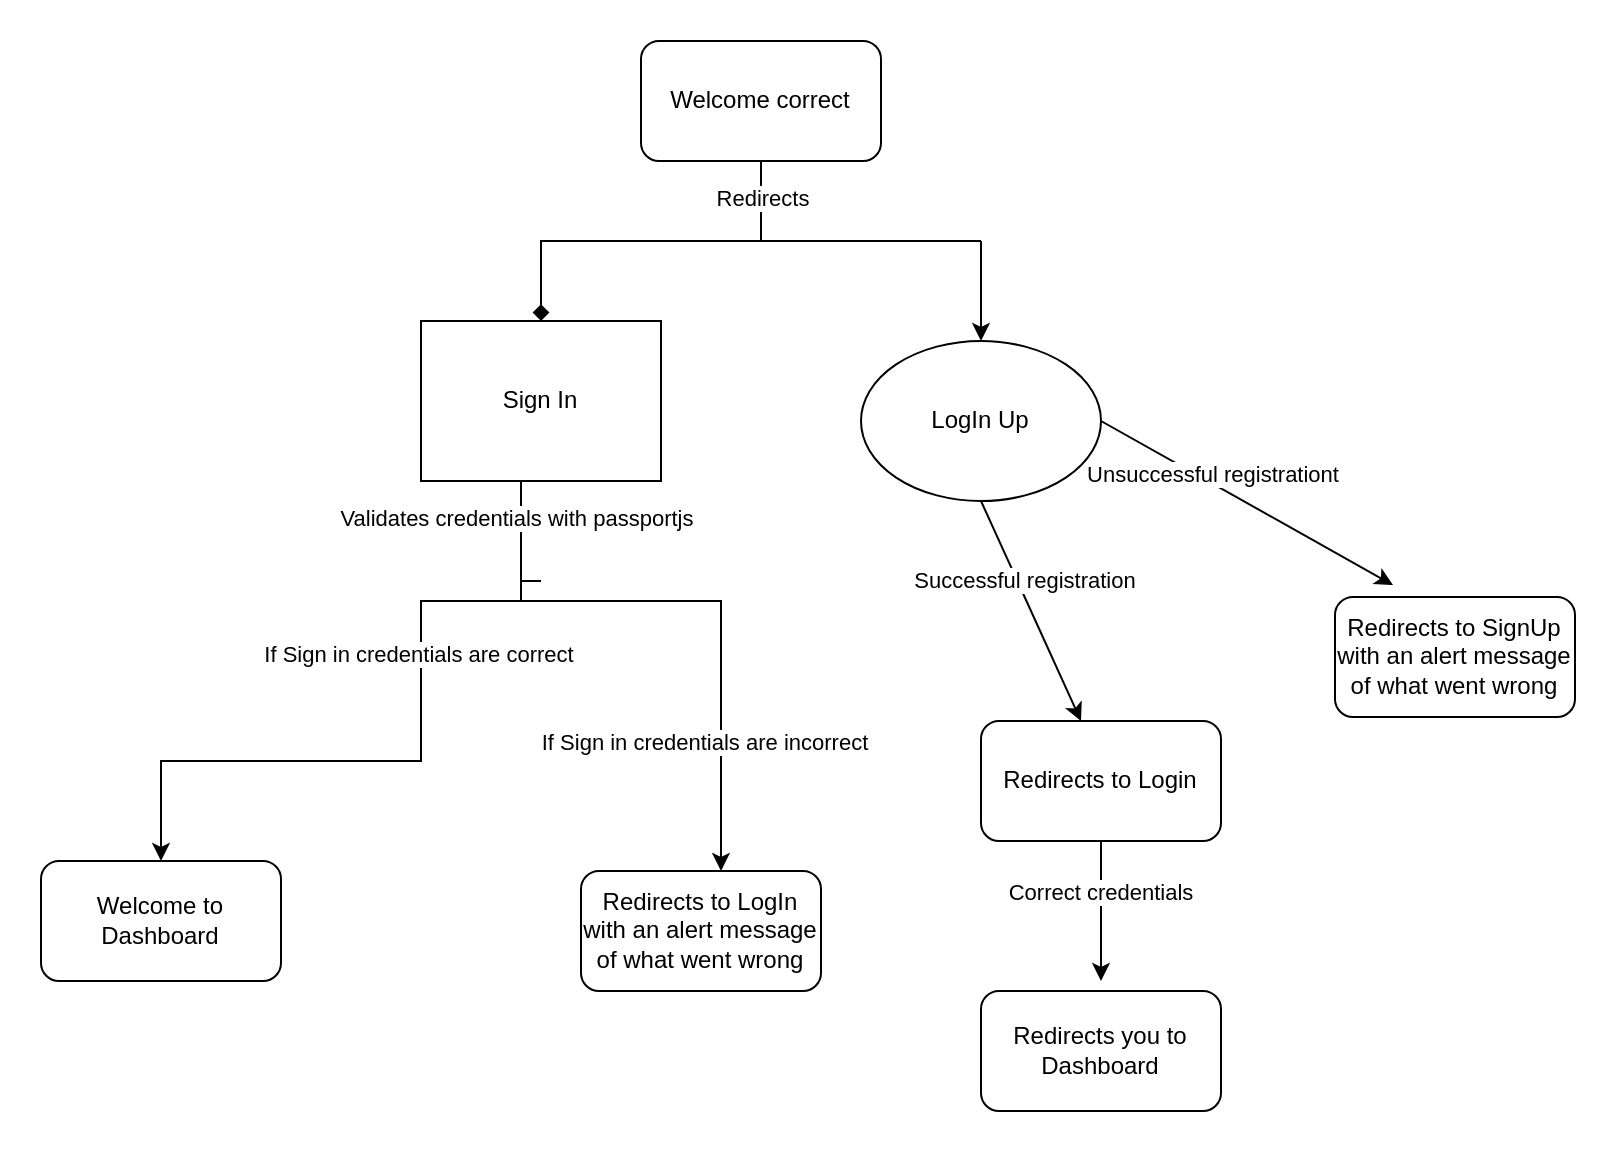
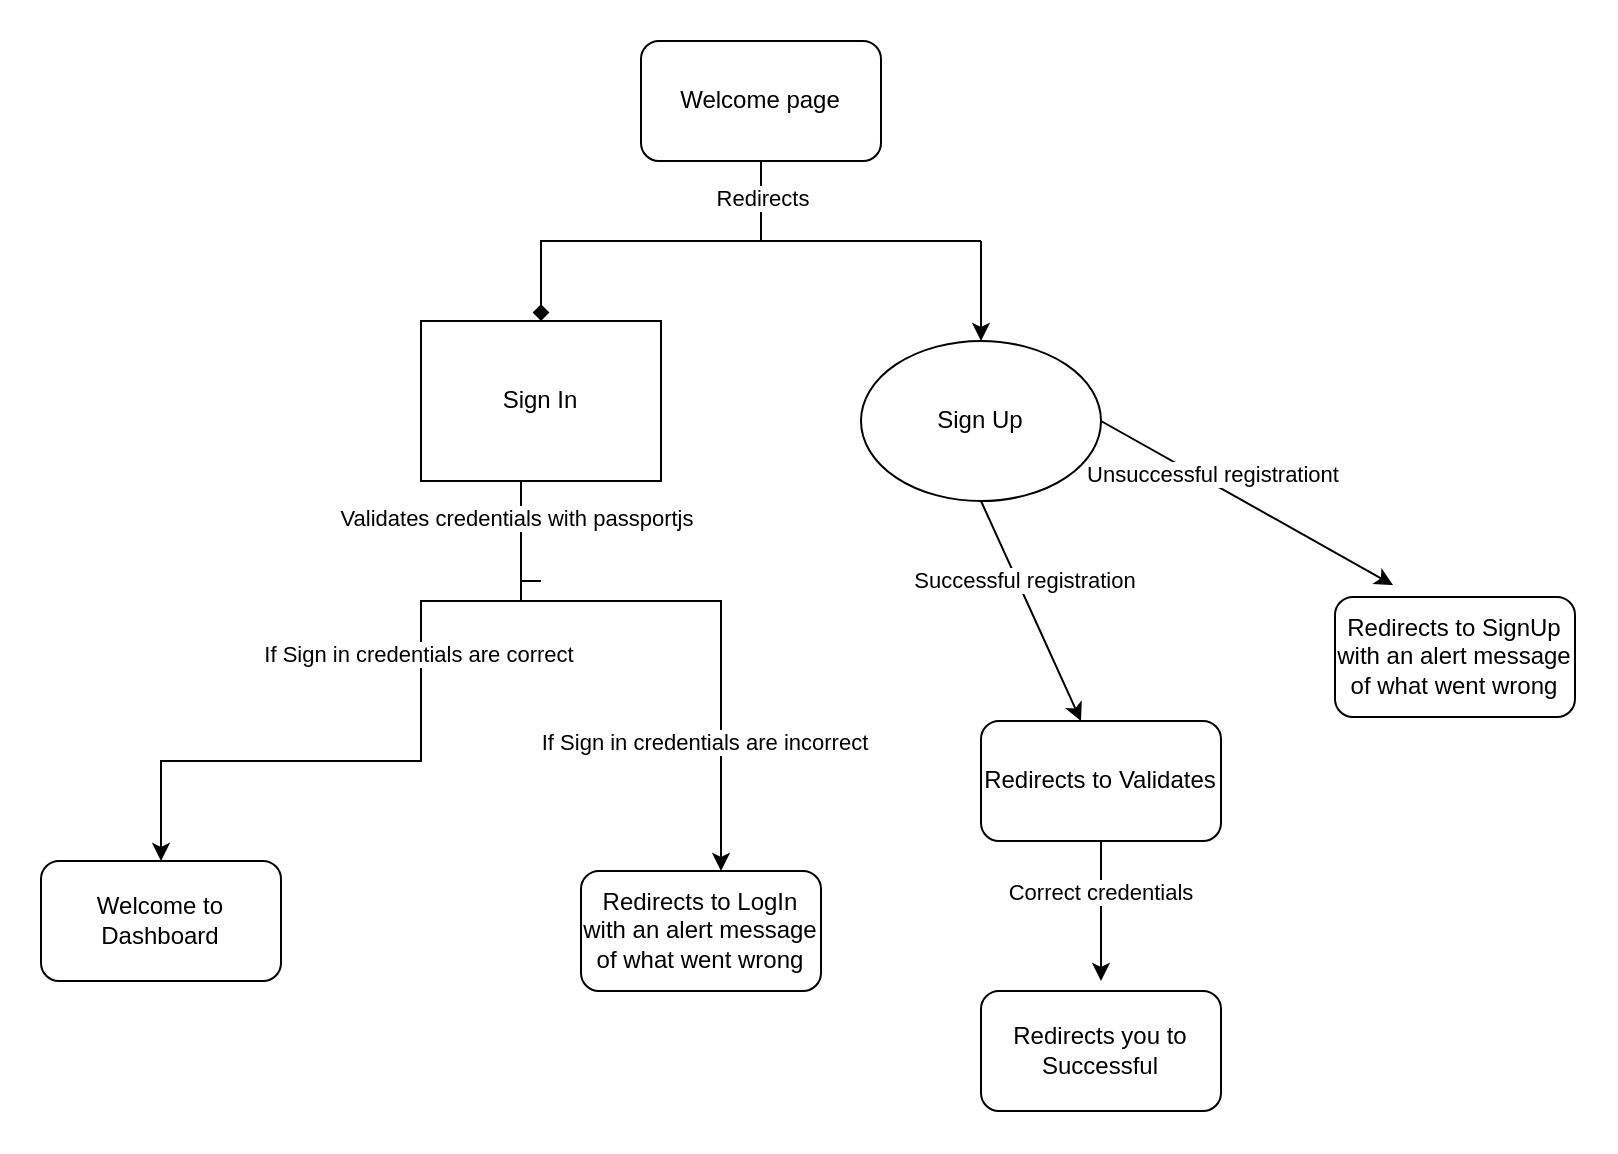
node "Welcome correct": label "Welcome correct" -> "Welcome page"
node "LogIn Up": label "LogIn Up" -> "Sign Up"
node "Redirects to Login": label "Redirects to Login" -> "Redirects to Validates"
node "Redirects you to Dashboard": label "Redirects you to Dashboard" -> "Redirects you to Successful"
